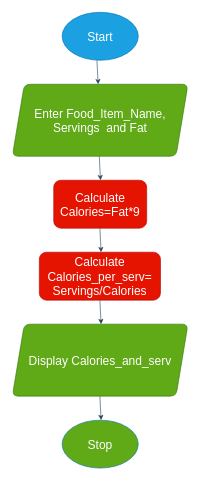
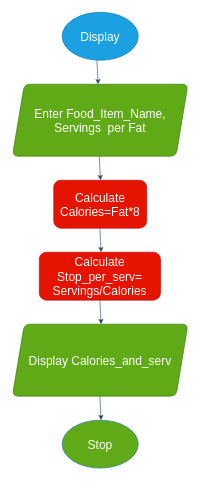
node "Start": label "Start" -> "Display"
node "Enter Food_Item_Name, Servings and Fat": label "Enter Food_Item_Name, Servings and Fat" -> "Enter Food_Item_Name, Servings per Fat"
node "Calculate Calories=Fat*9": label "Calculate Calories=Fat*9" -> "Calculate Calories=Fat*8"
node "Calculate Calories_per_serv= Servings/Calories": label "Calculate Calories_per_serv= Servings/Calories" -> "Calculate Stop_per_serv= Servings/Calories"
